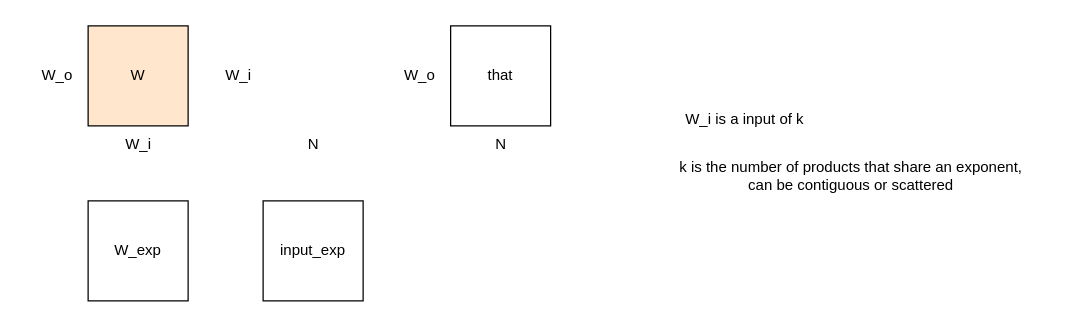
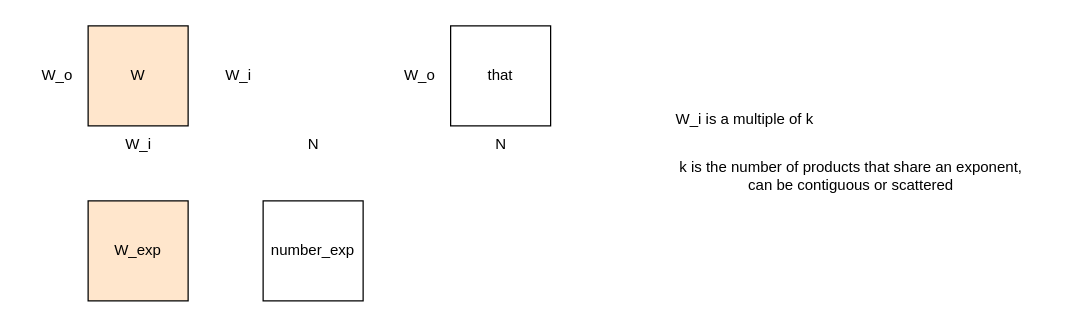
node "W_i is a input of k": label "W_i is a input of k" -> "W_i is a multiple of k"
node "W_exp": fillcolor #ffffff -> #ffe6cc
node "input_exp": label "input_exp" -> "number_exp"
